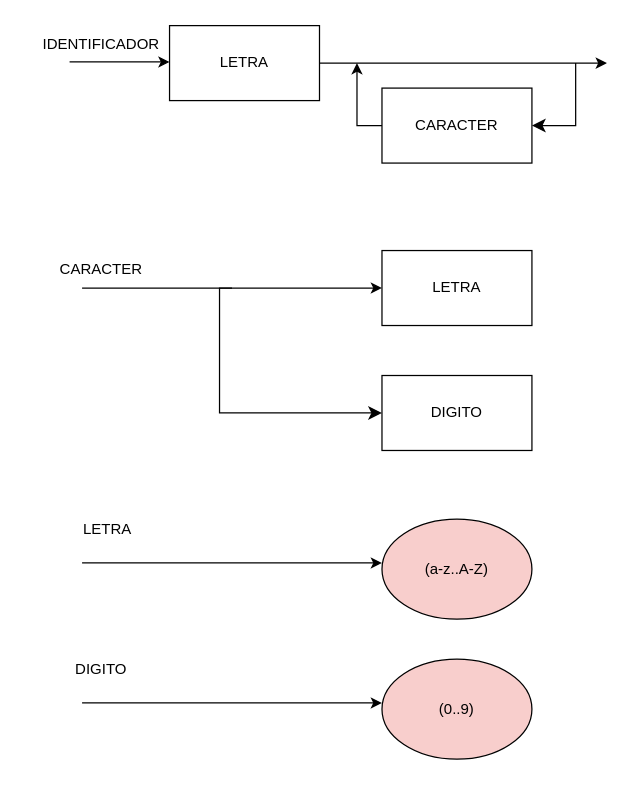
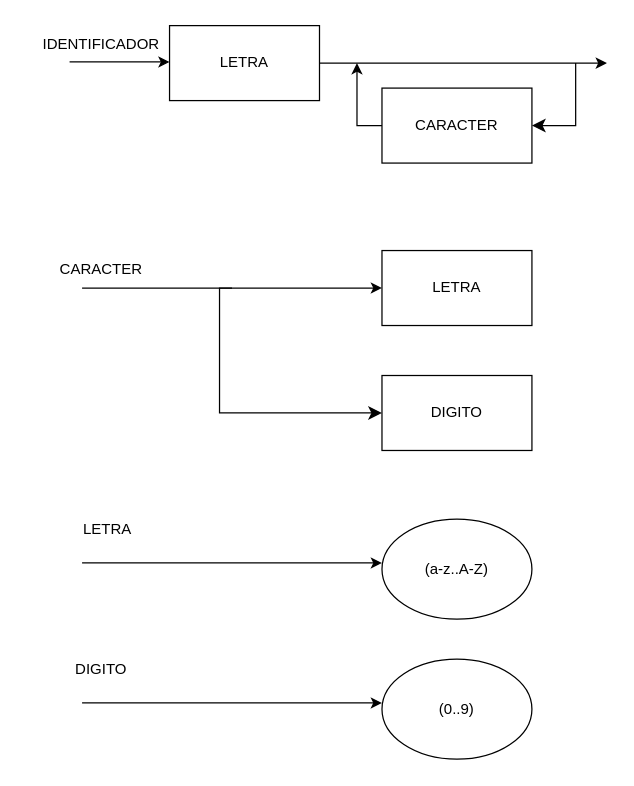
node "(a-z..A-Z)": fillcolor #f8cecc -> #ffffff
node "(0..9)": fillcolor #f8cecc -> #ffffff
